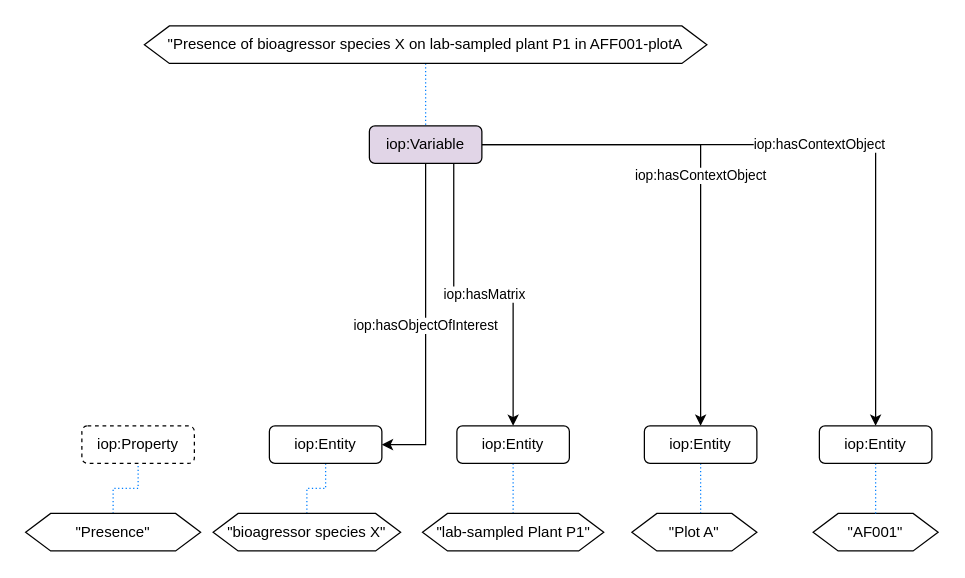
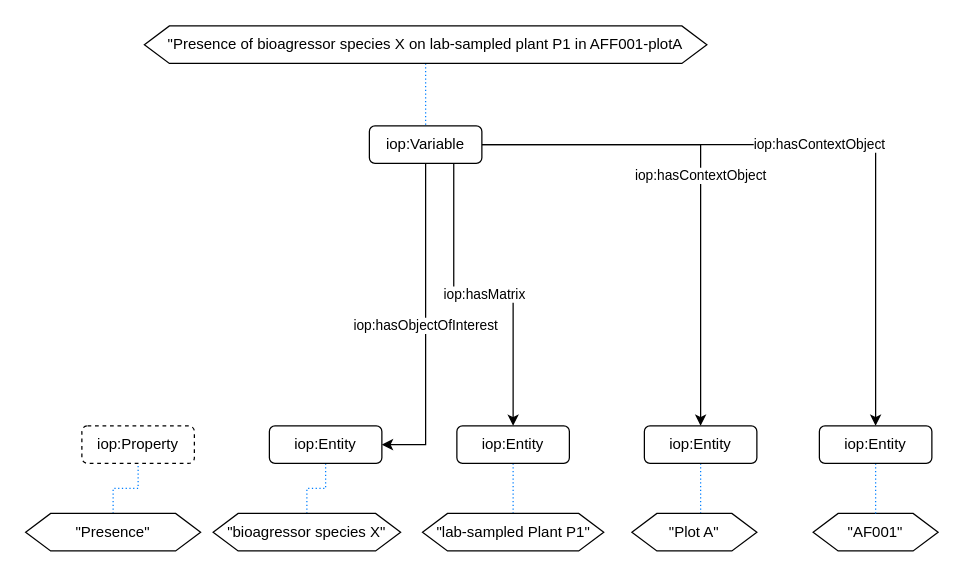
node "iop:Variable": fillcolor #e1d5e7 -> #ffffff
